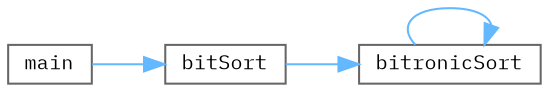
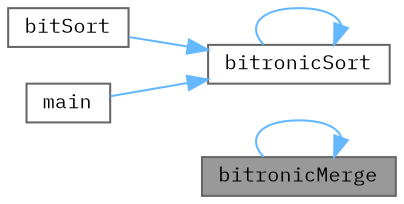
edge "main" -> "bitSort": now "main" -> "bitronicSort"
node "bitronicMerge": added
